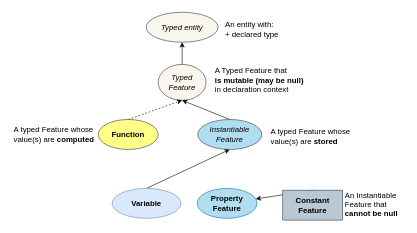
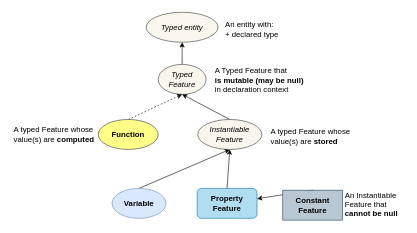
node "Typed Feature": size 48x36 -> 48x30
node "Instantiable Feature": fillcolor #b1ddf0 -> #f9f7ed
edge "Property Feature" -> "Instantiable Feature": added
node "Variable": size 69x30 -> 54x30
node "Property Feature": shape ellipse -> rounded rectangle
